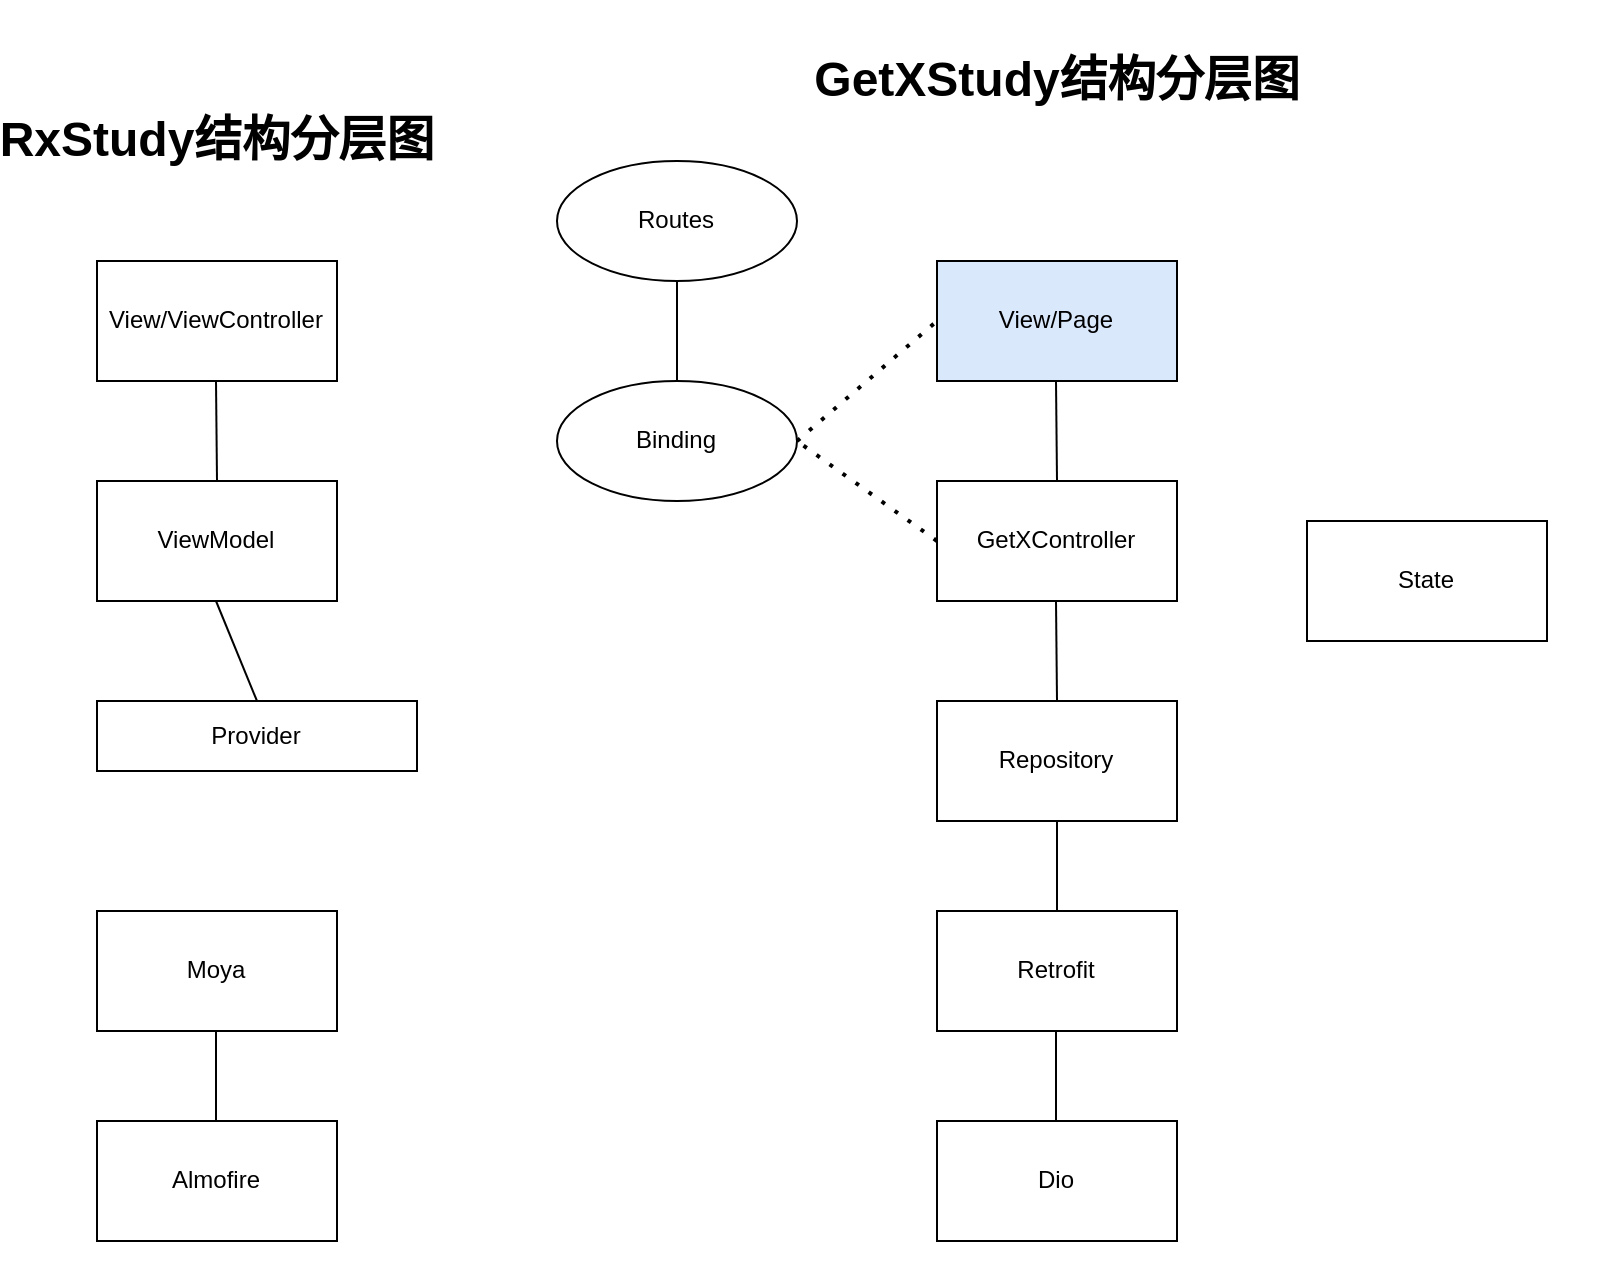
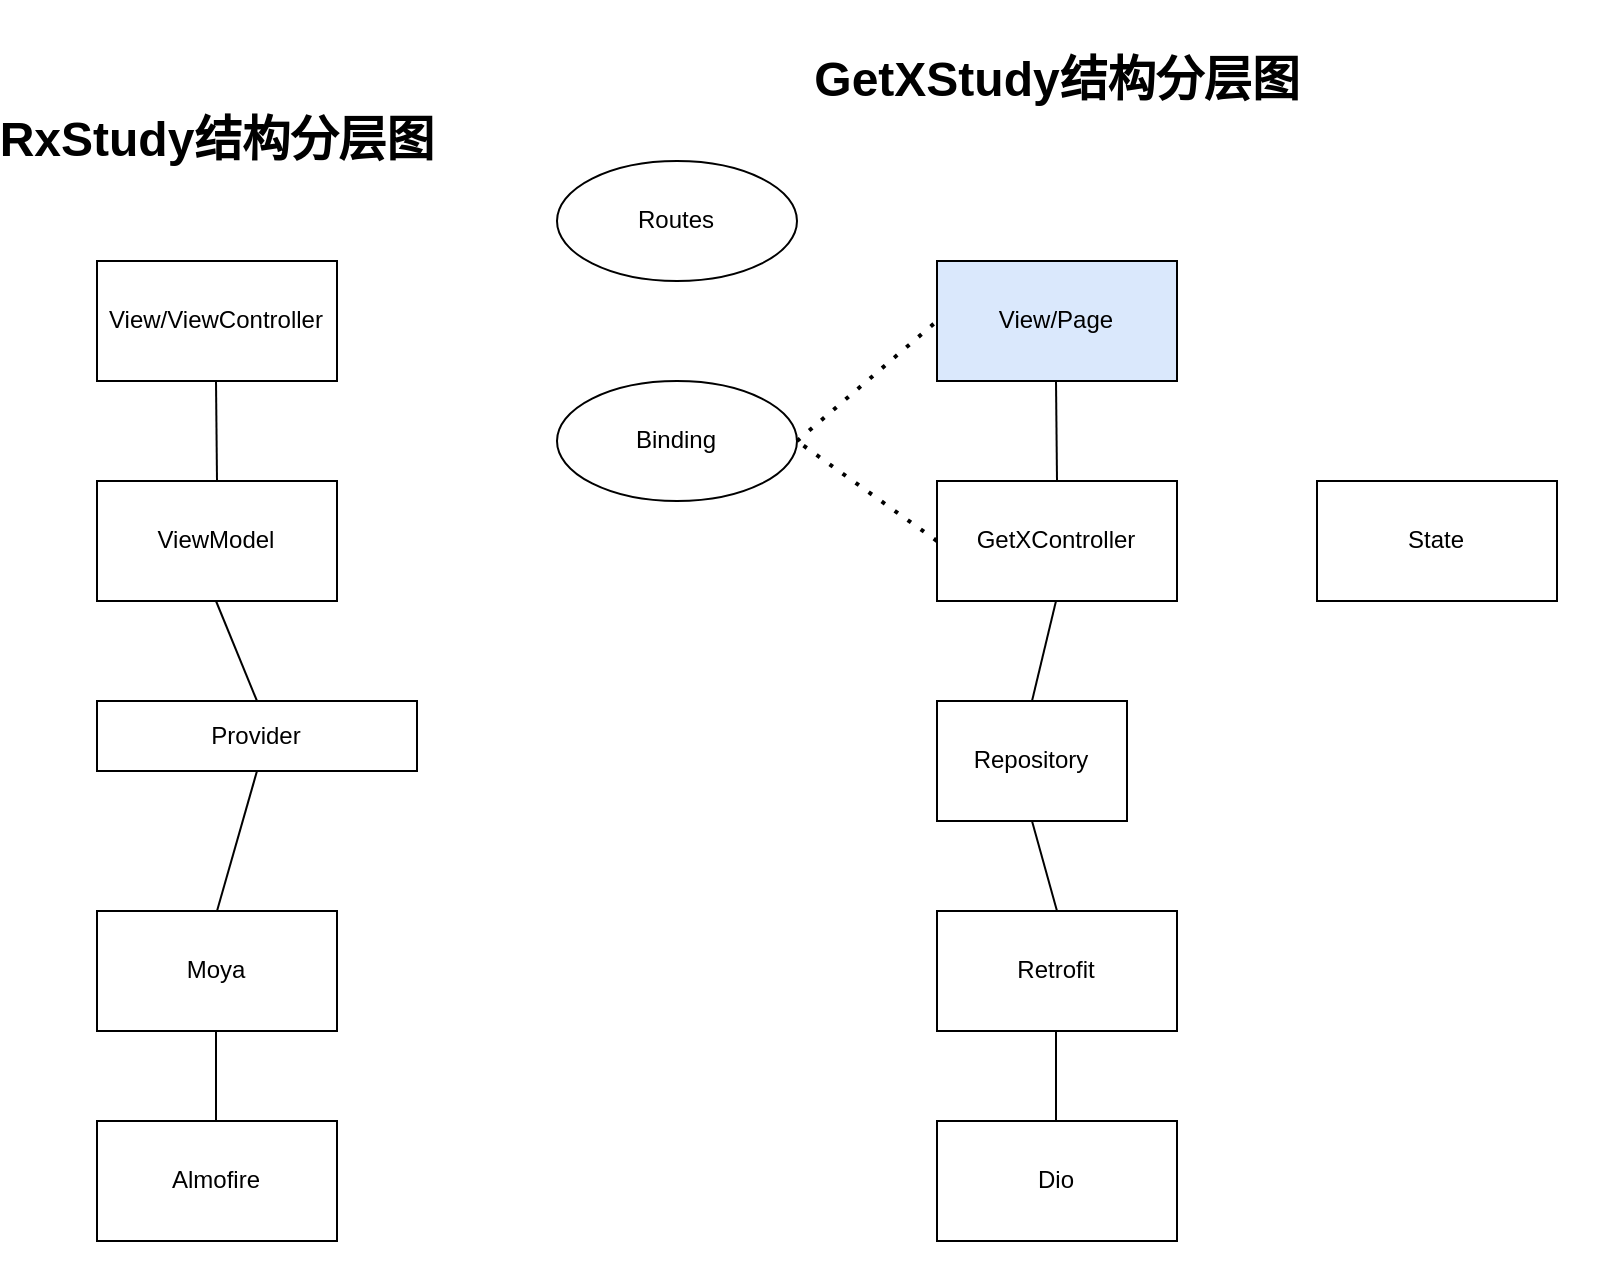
edge "Routes" -- "Binding": removed
node "State": moved (1427, 581) -> (1437, 541)
node "Repository": size 240x120 -> 190x120
edge "Provider" -- "Moya": added
